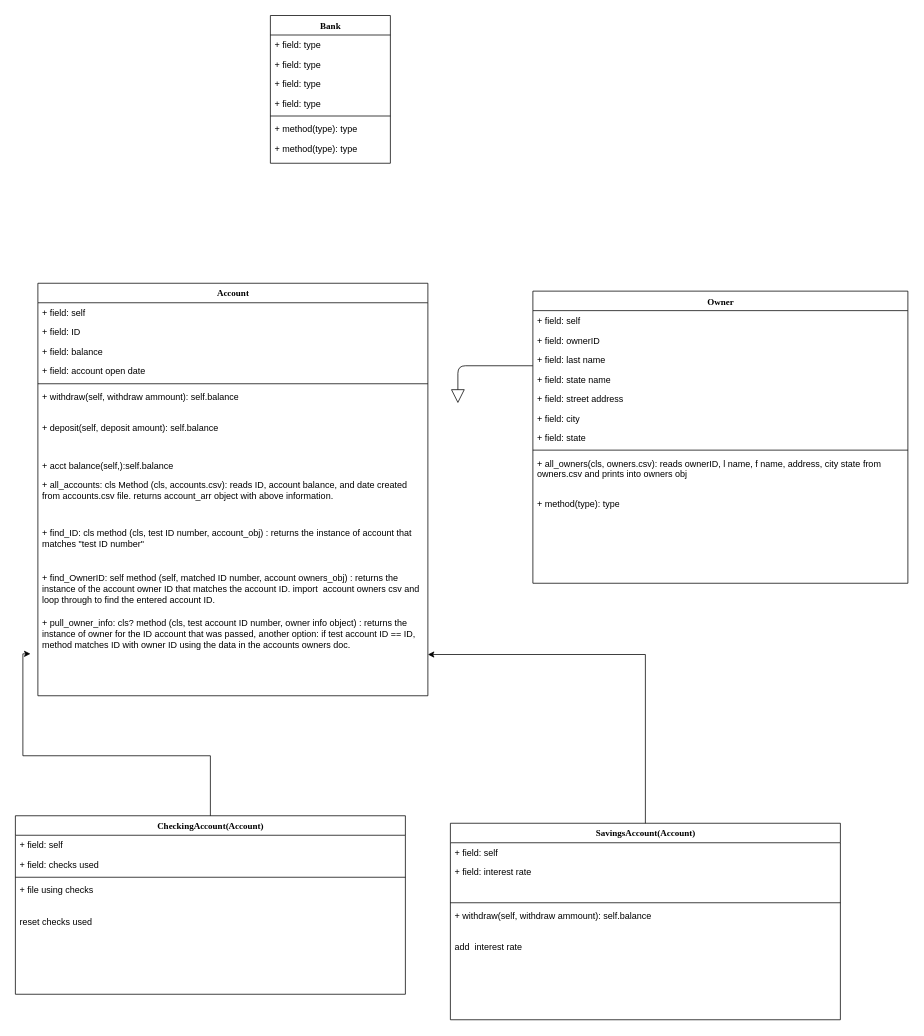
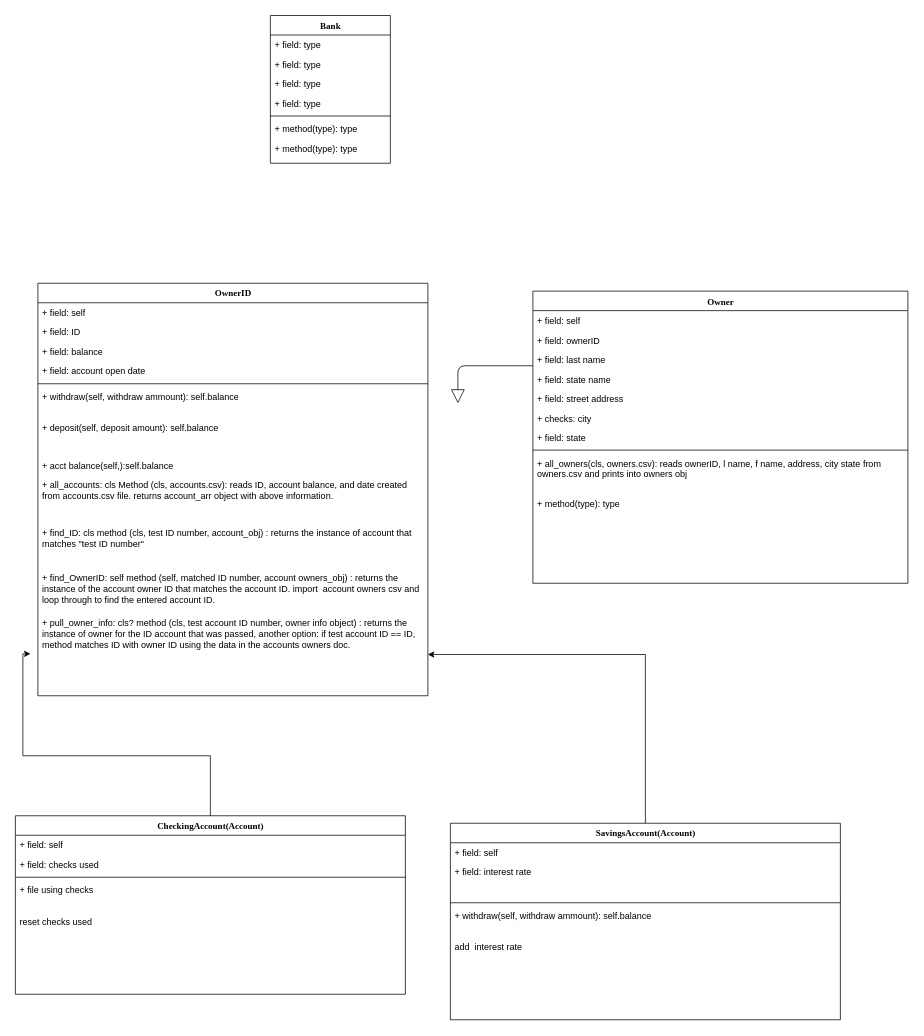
node "Account": label "Account" -> "OwnerID"
node "+ field: city": label "+ field: city" -> "+ checks: city"
